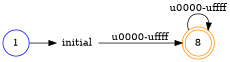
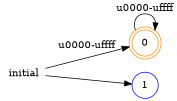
edge "1" -> "initial": reversed
node "8": label "8" -> "0"
